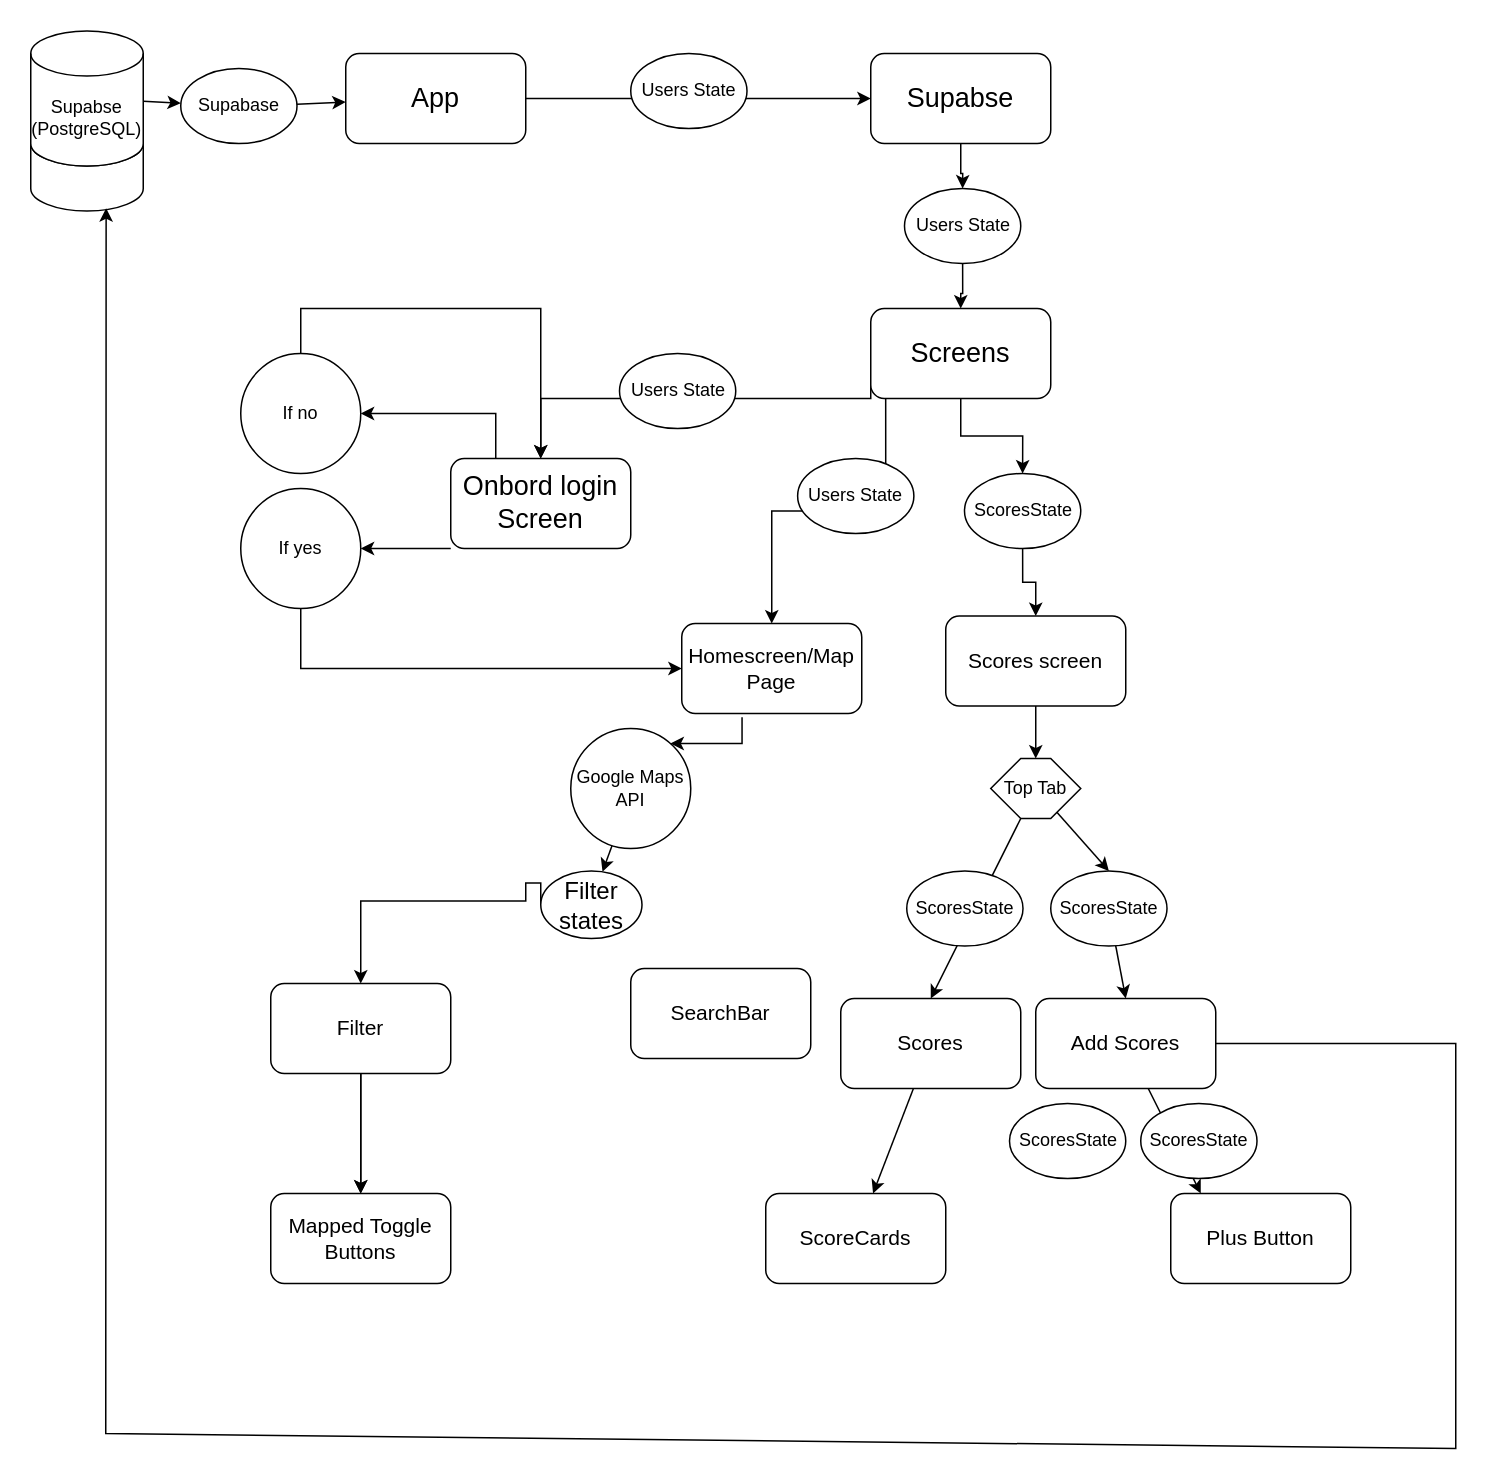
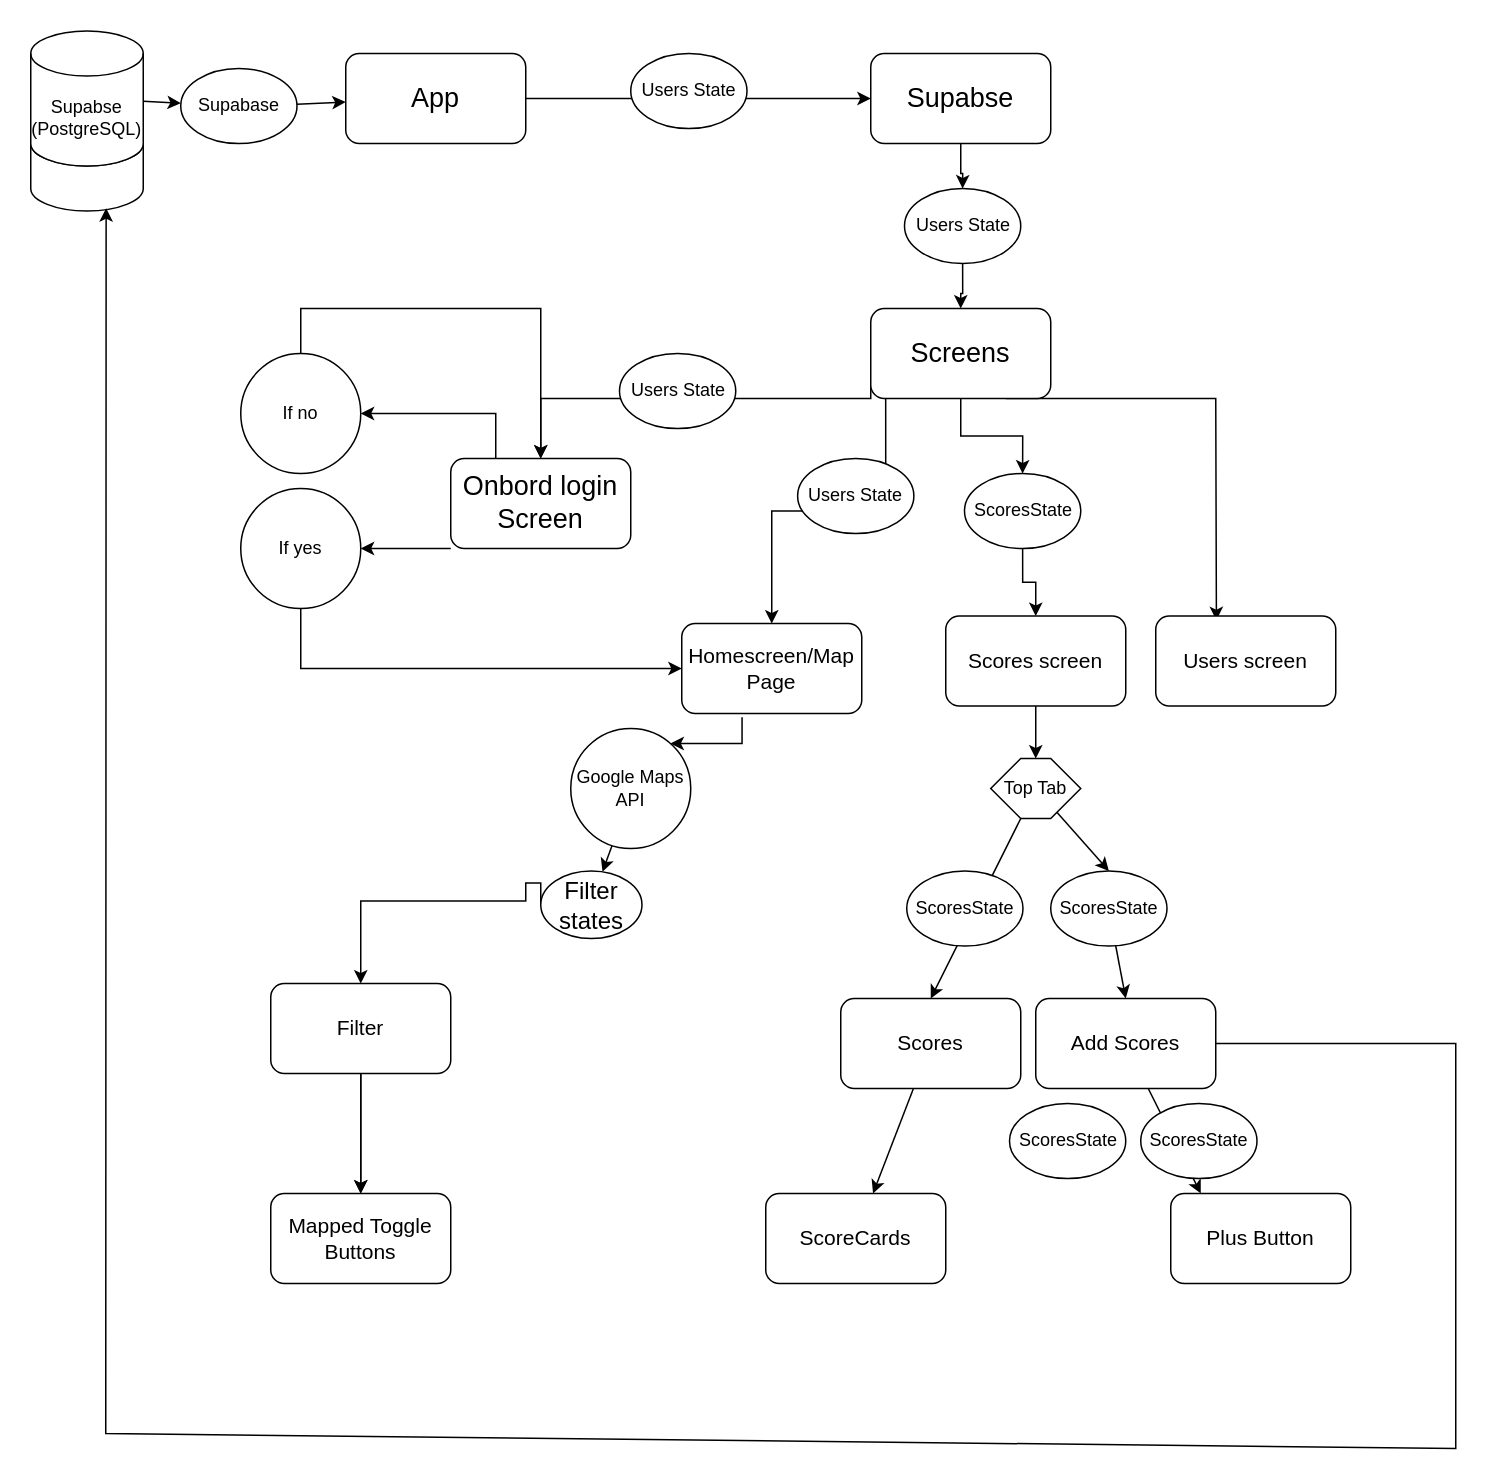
edge "Screens" -> "Users screen": added
node "Users screen": added
node "SearchBar": removed
